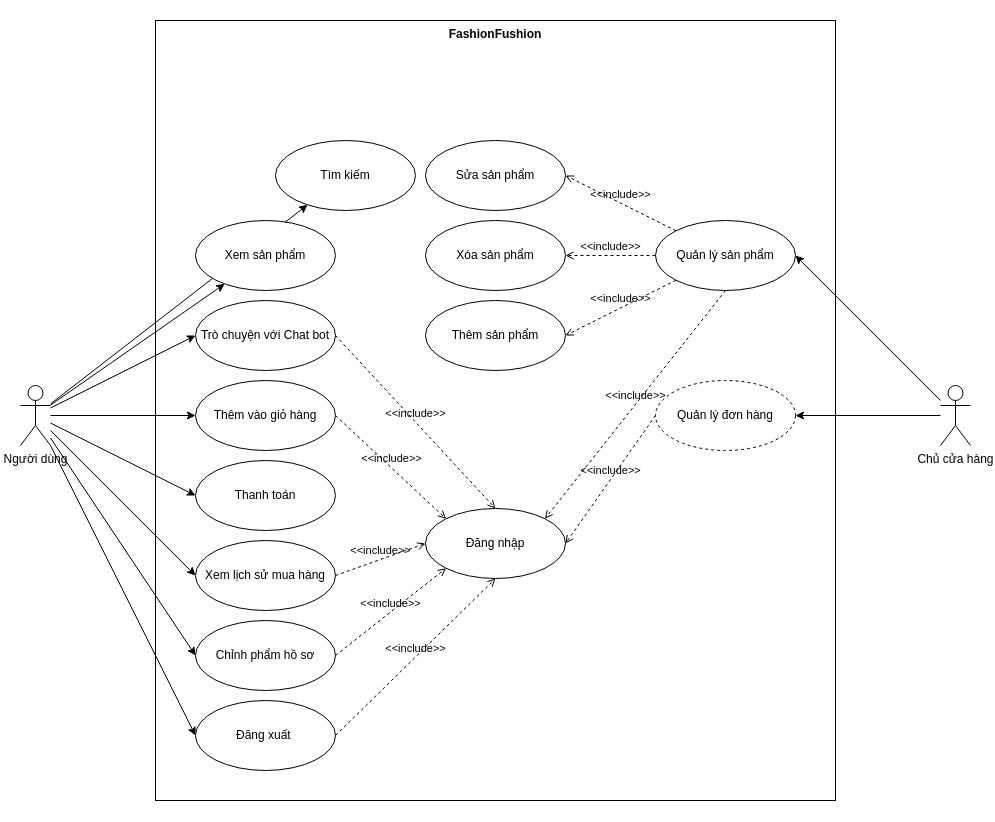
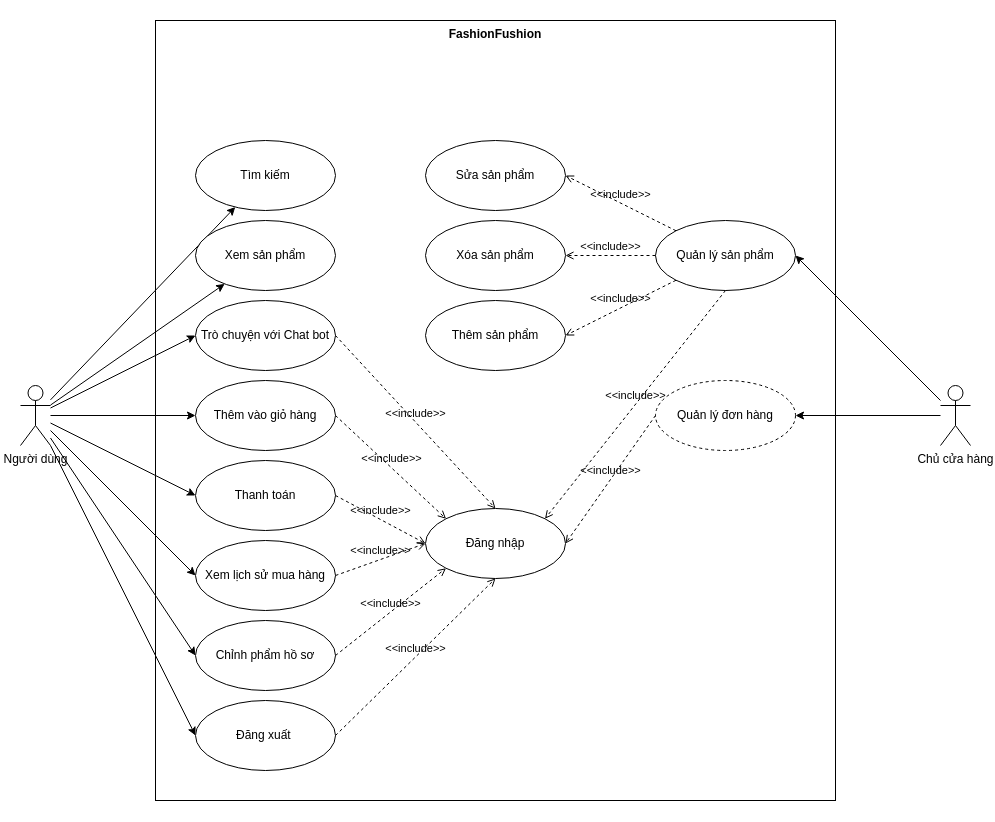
node "Tìm kiếm": moved (346, 176) -> (266, 176)
edge "Thanh toán" -> "Đăng nhập": added, label "<<include>>"
